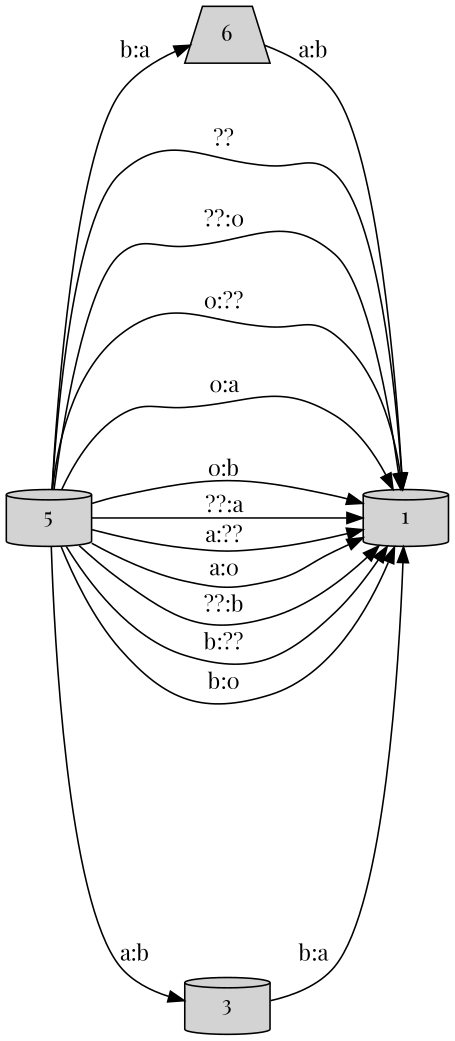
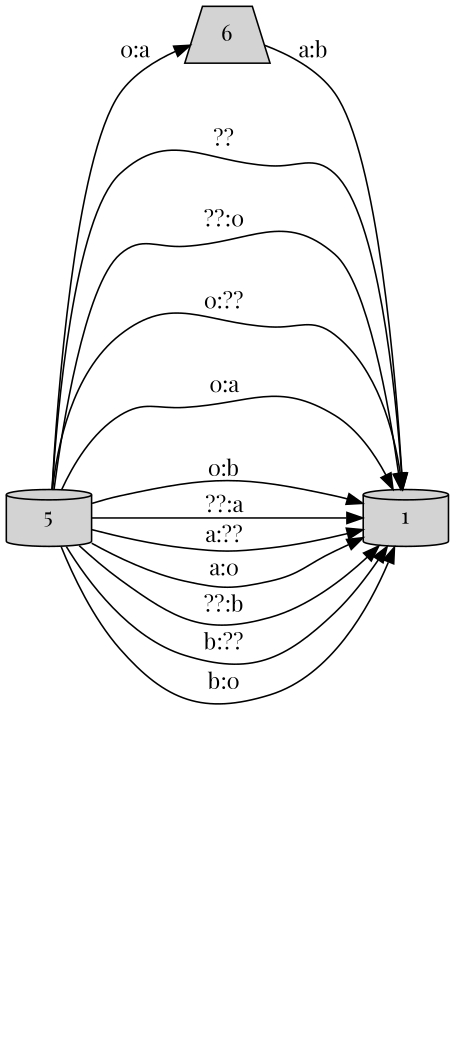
edge "5" -> "6": label "b:a " -> "0:a "
node "3": removed
